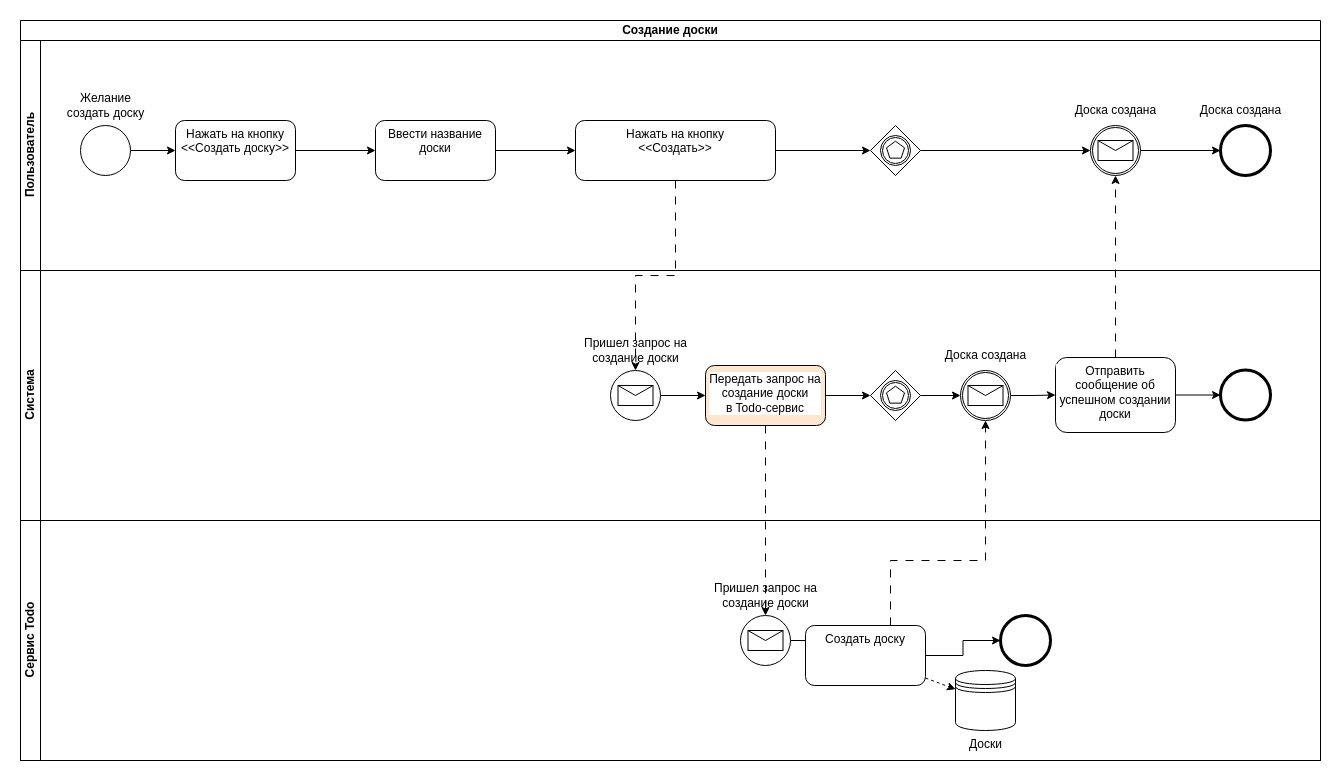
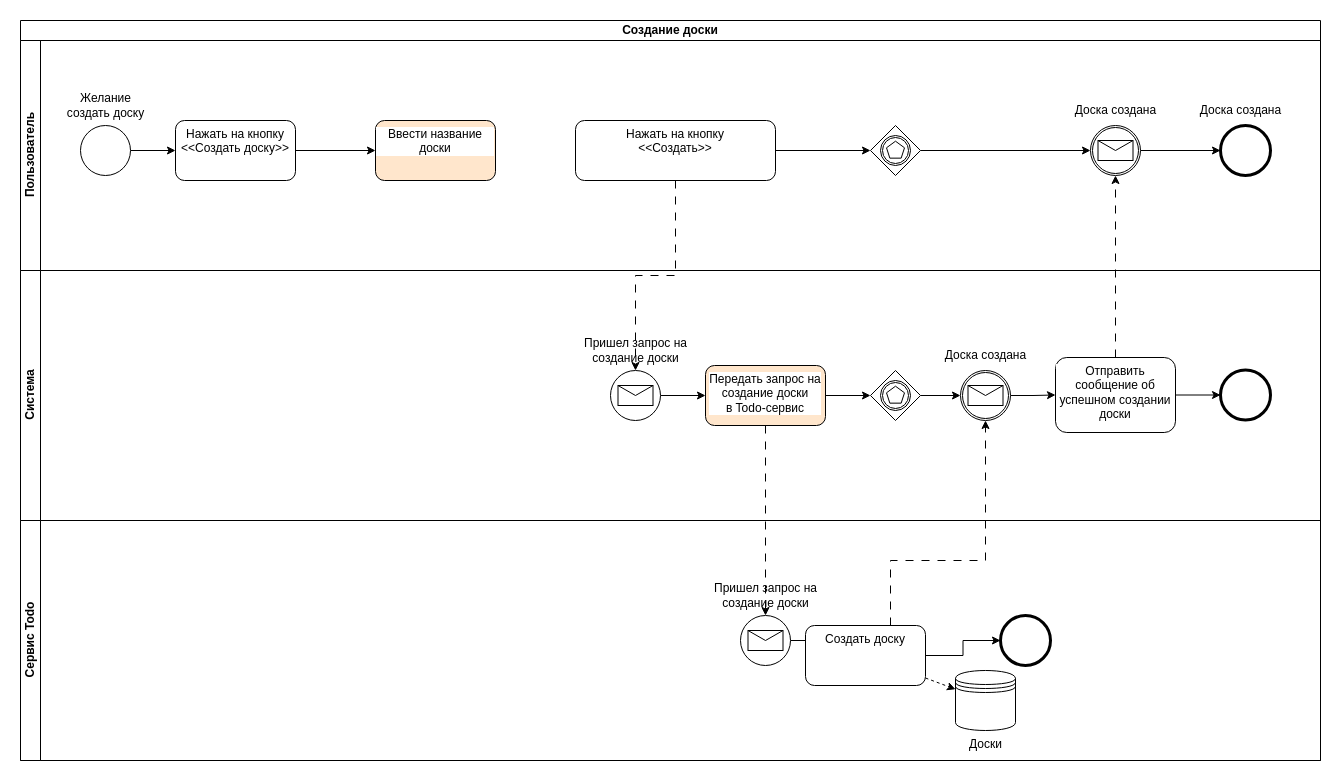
node "Ввести название доски": fillcolor #ffffff -> #ffe6cc
edge "Ввести название доски" -> "Нажать на кнопку <<Создать>>": removed
